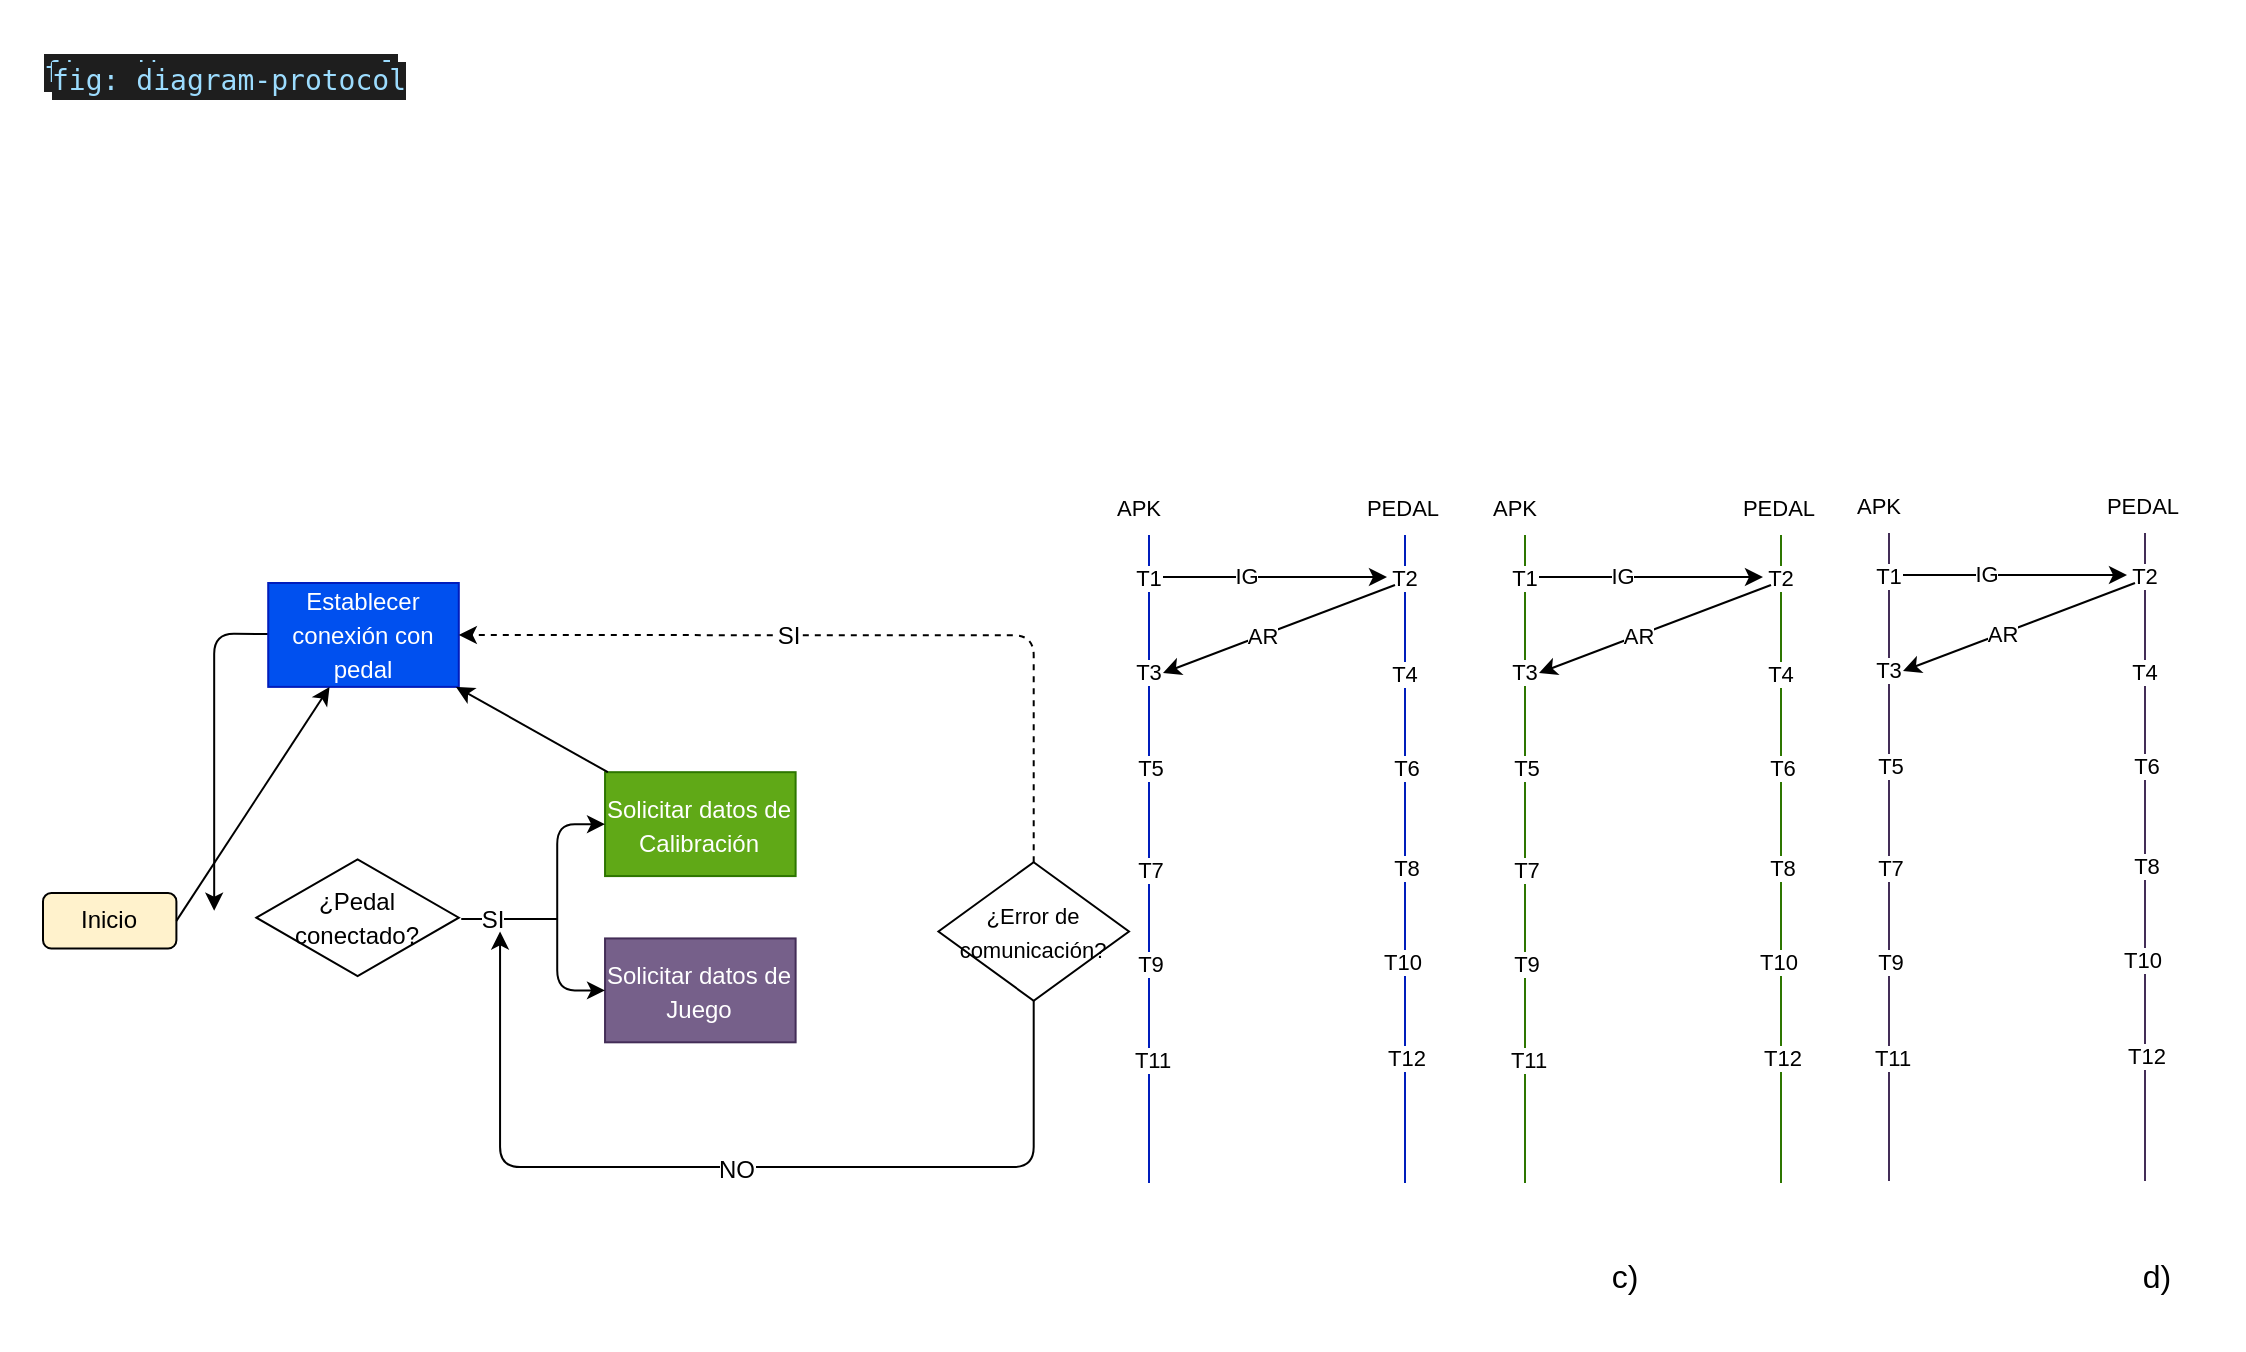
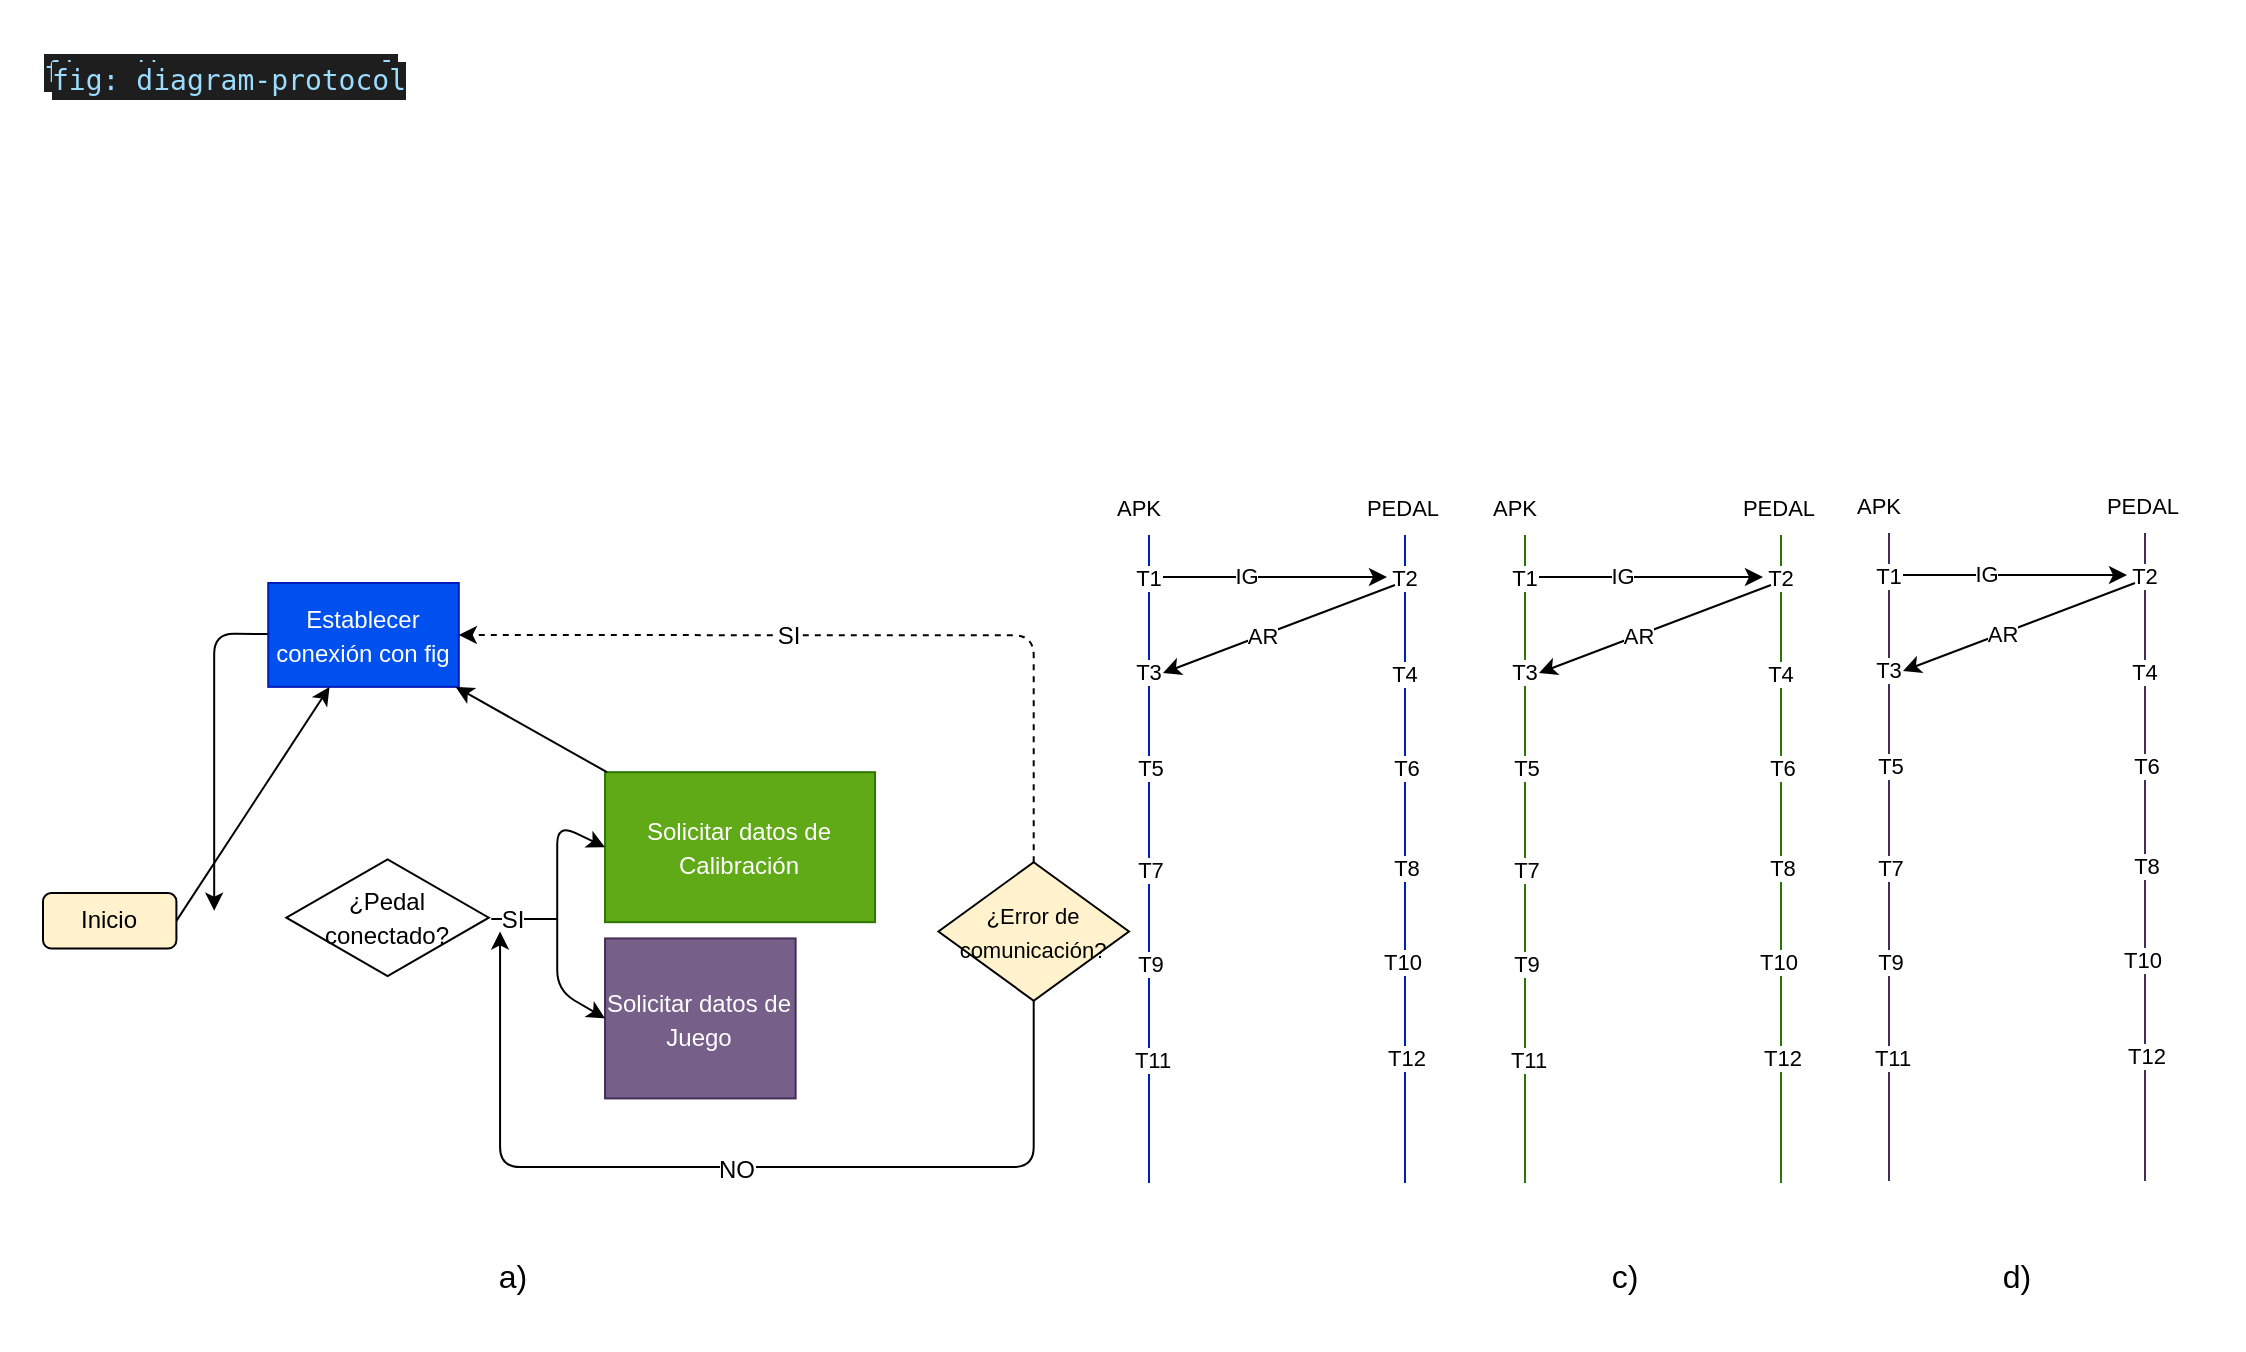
node "Establecer conexión con pedal": label "Establecer conexión con pedal" -> "Establecer conexión con fig"
node "Solicitar datos de Calibración": size 191x104 -> 270x150
node "¿Pedal conectado?": moved (358, 918) -> (388, 918)
node "¿Error de comunicación?": fillcolor #ffffff -> #fff2cc
node "Solicitar datos de Juego": size 191x104 -> 191x160
node "a)": added
node "d)": moved (2157, 1277) -> (2017, 1277)
